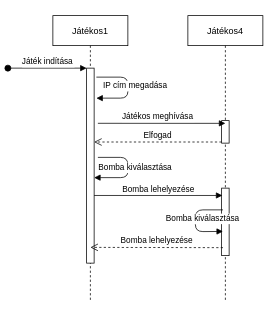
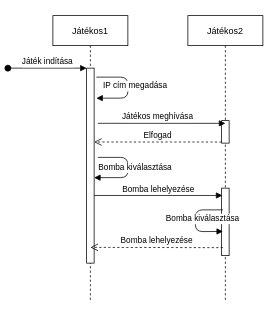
node "Játékos4": label "Játékos4" -> "Játékos2"
